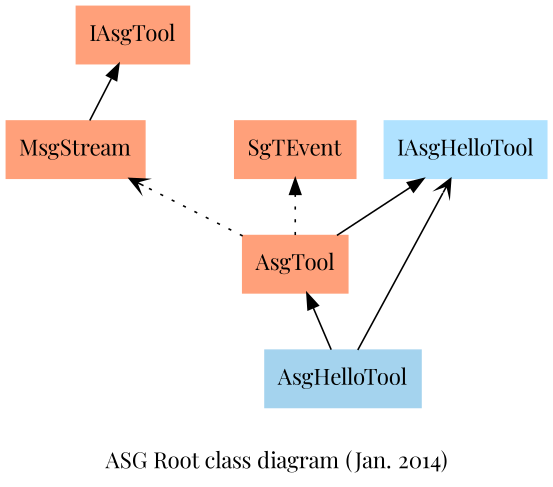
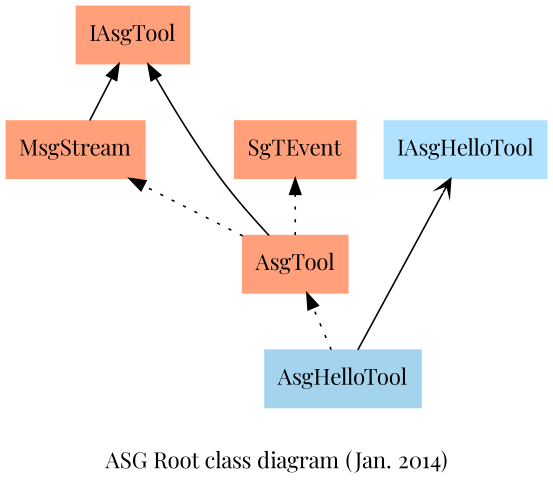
edge "AsgTool" -> "MsgStream": arrowhead vee -> normal
edge "AsgTool" -> "IAsgHelloTool": now "AsgTool" -> "IAsgTool"
edge "AsgHelloTool" -> "AsgTool": style solid -> dotted
